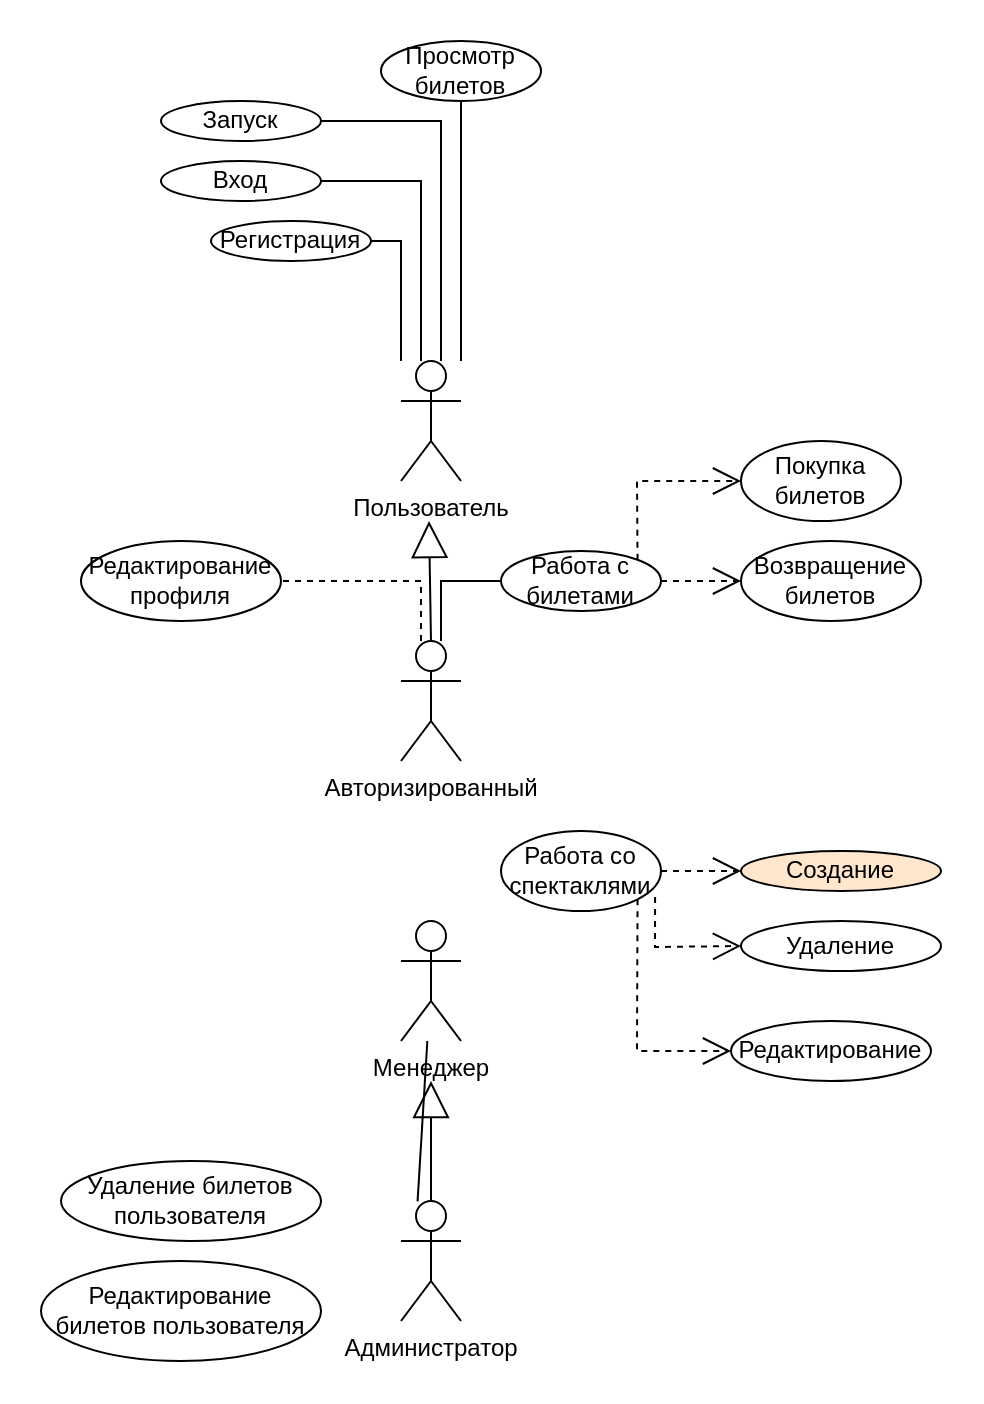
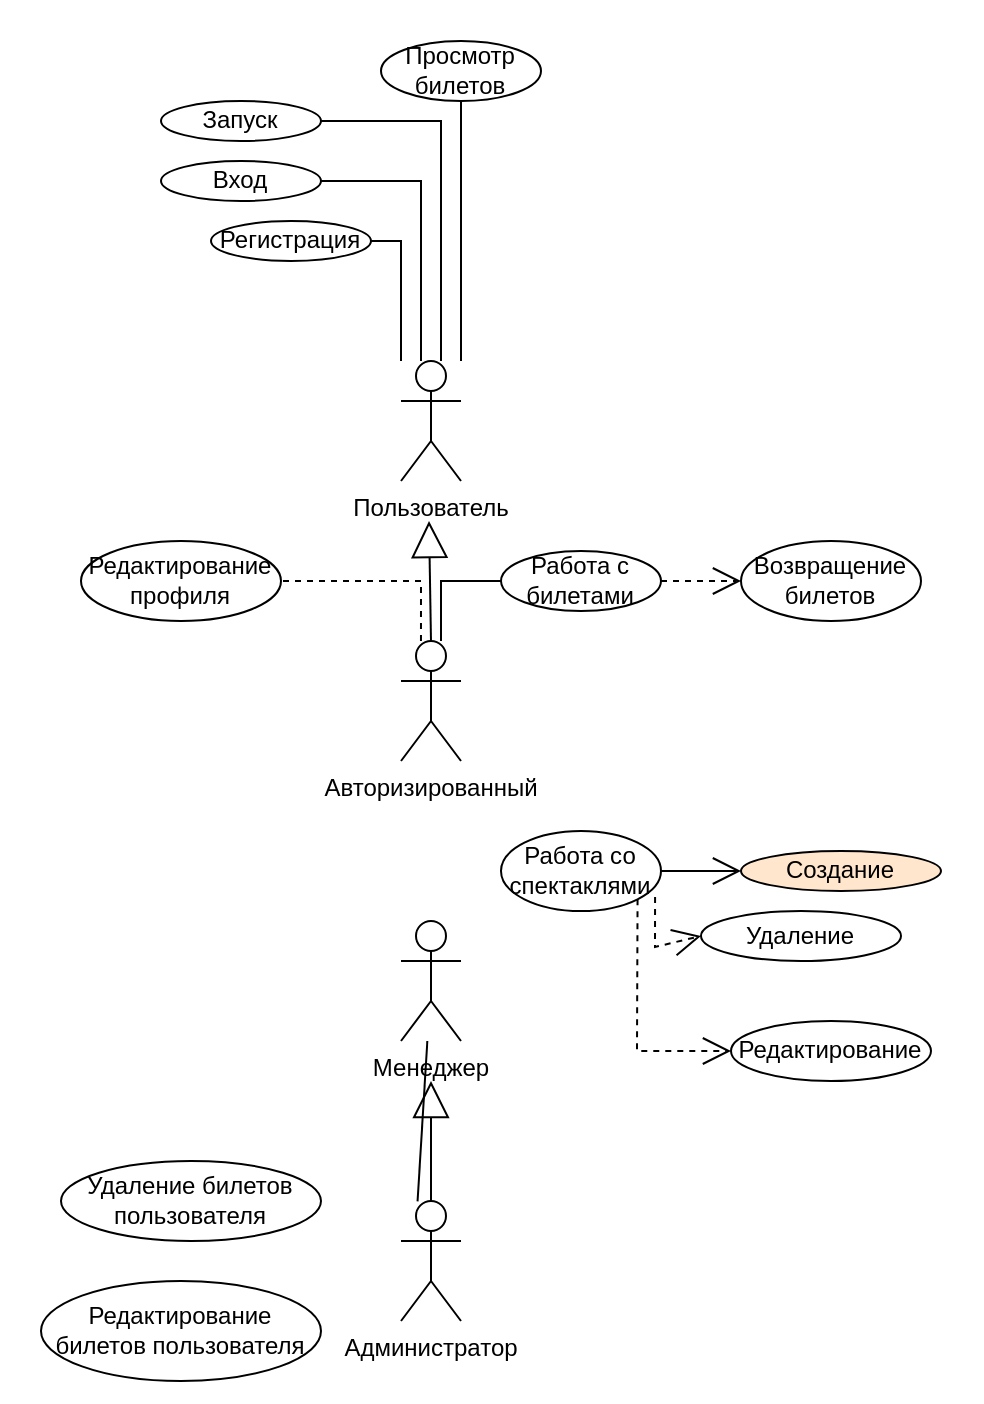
edge "Работа с билетами" -> "Покупка билетов": removed
node "Покупка билетов": removed
edge "Работа со спектаклями" -> "Создание": style dashed -> solid
node "Удаление": moved (841, 946) -> (801, 936)
node "Редактирование билетов пользователя": moved (181, 1311) -> (181, 1331)
